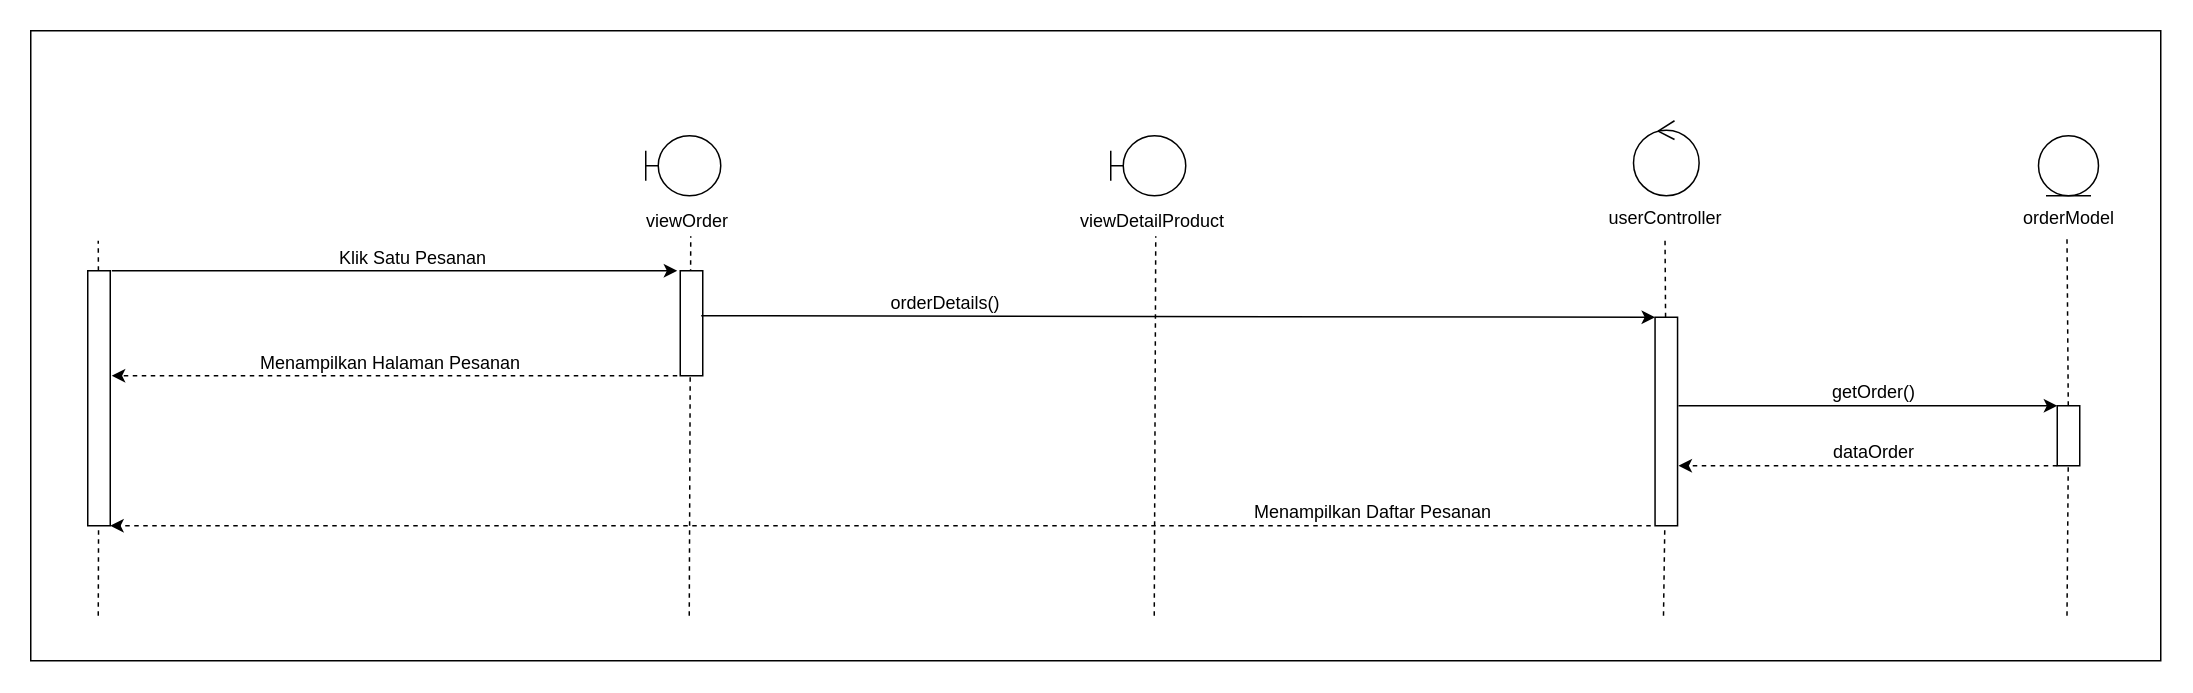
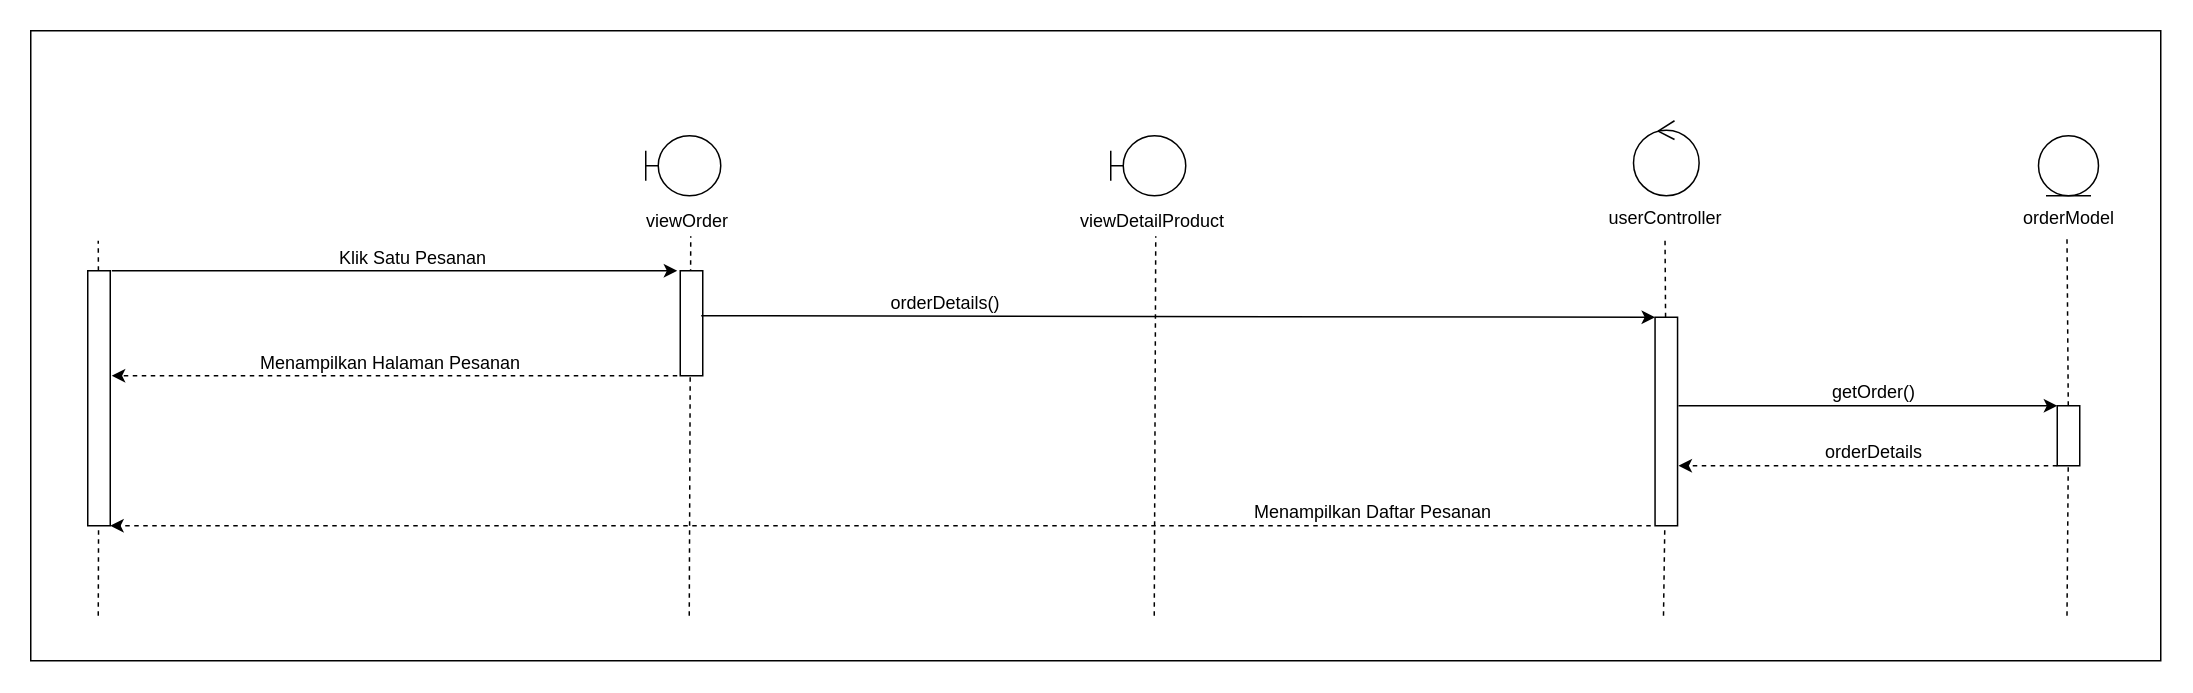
node "dataOrder": label "dataOrder" -> "orderDetails"
